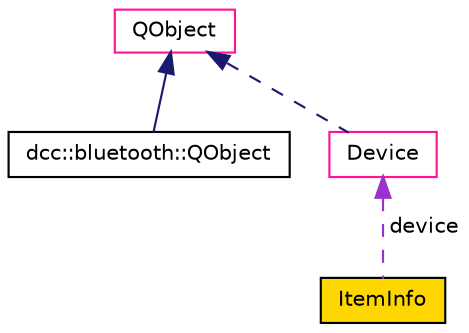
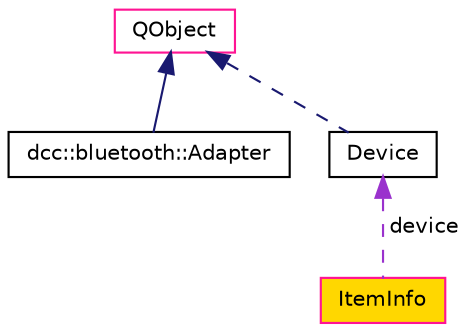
node "dcc::bluetooth::QObject": label "dcc::bluetooth::QObject" -> "dcc::bluetooth::Adapter"
node "Device": color deeppink -> black
node "ItemInfo": color black -> deeppink
